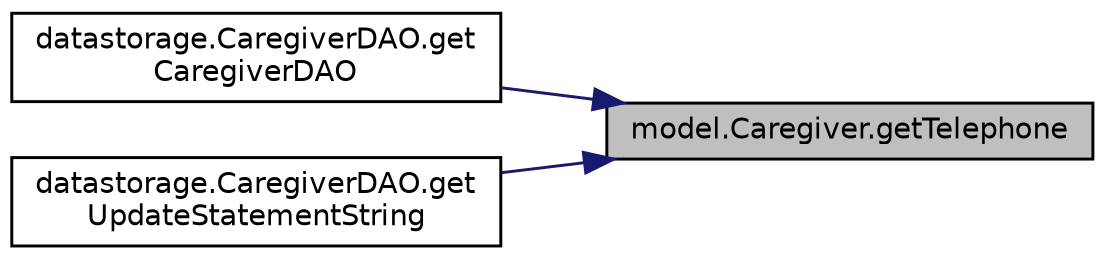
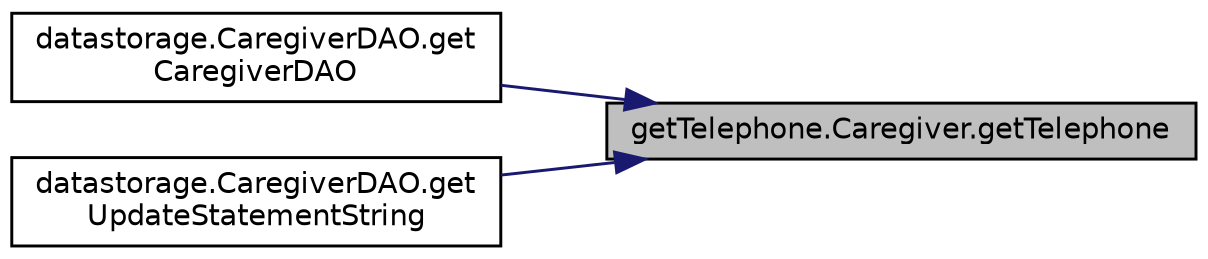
node "model.Caregiver.getTelephone": label "model.Caregiver.getTelephone" -> "getTelephone.Caregiver.getTelephone"
